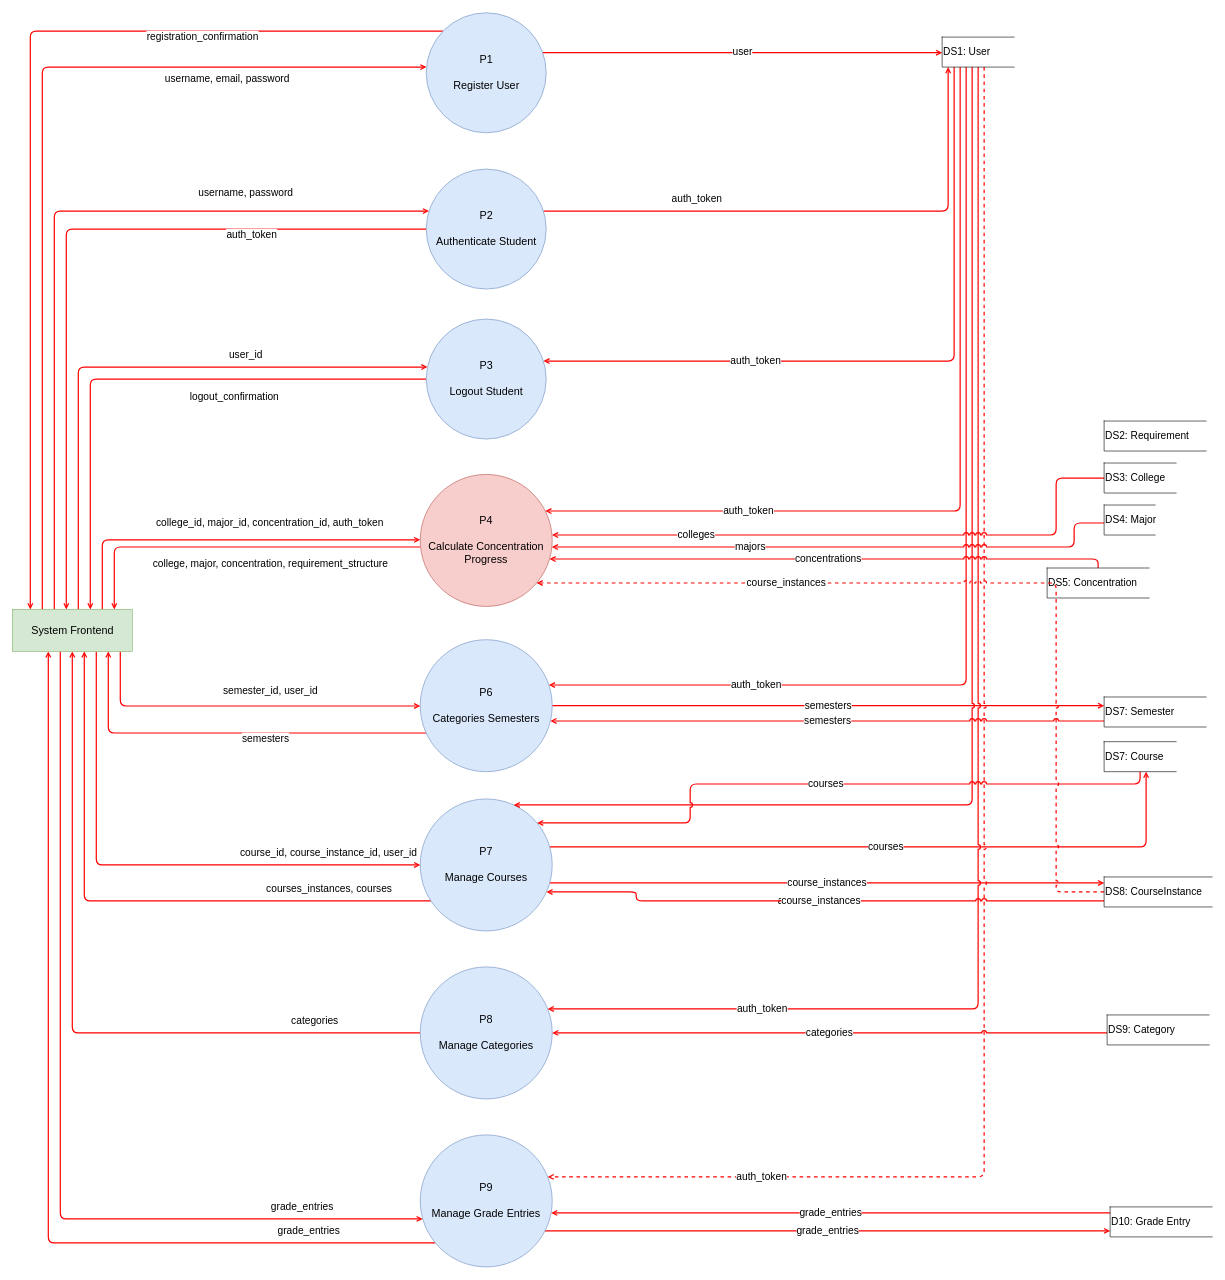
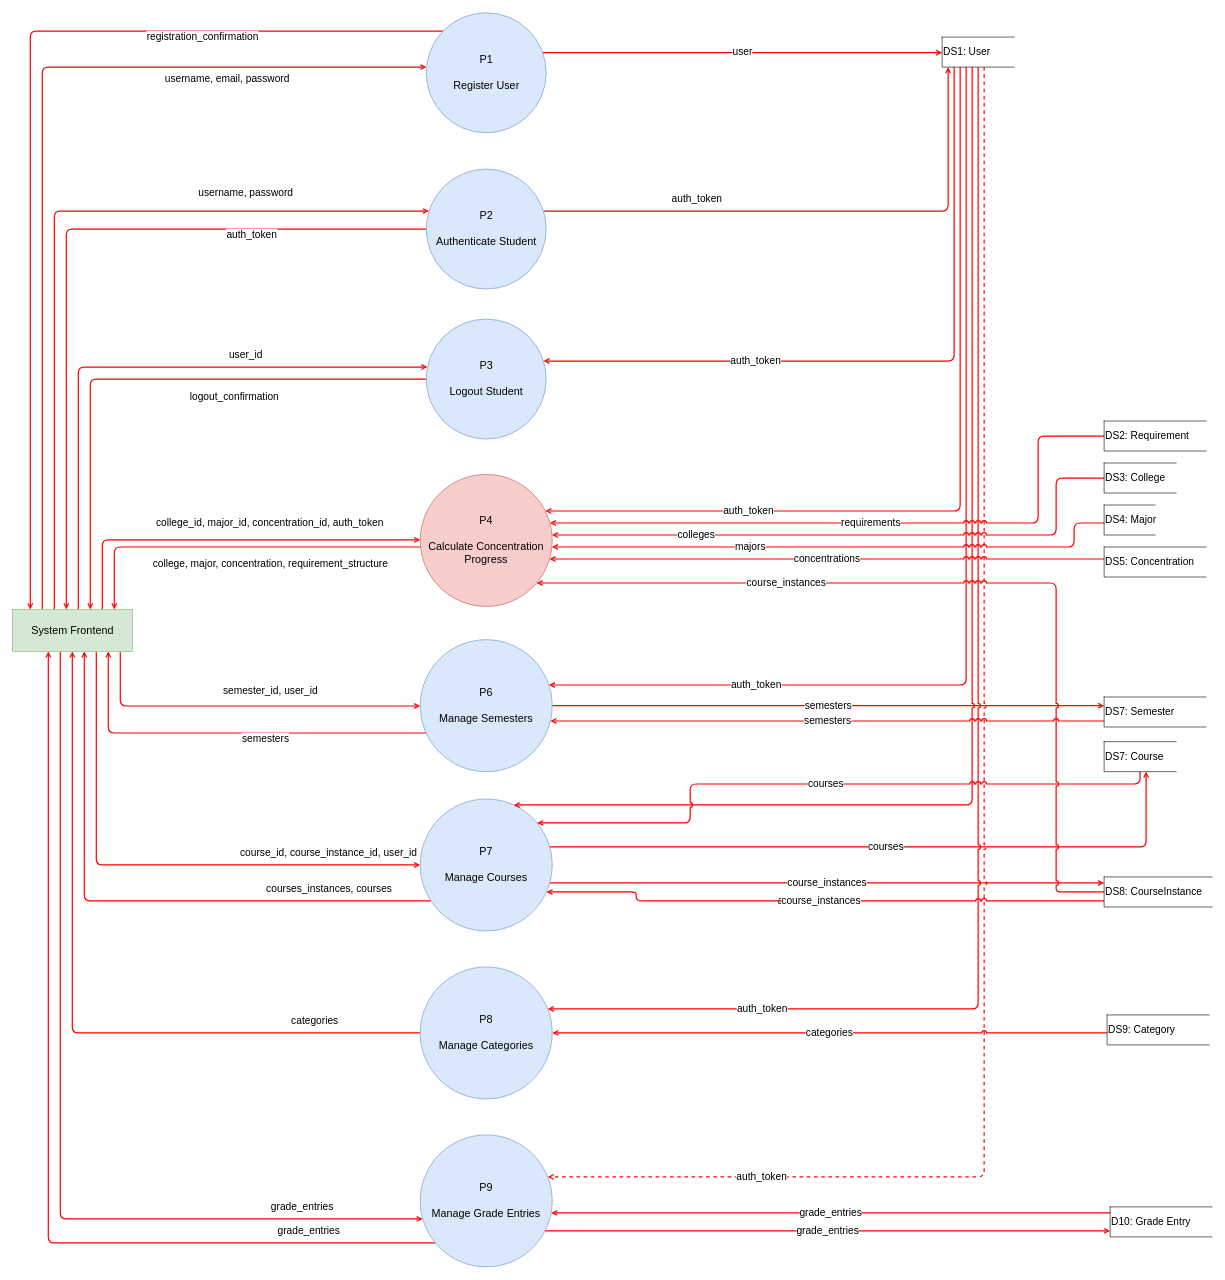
edge "DS2: Requirement" -> "P4 Calculate Concentration Progress": added, label "requirements"
edge "DS8: CourseInstance" -> "P4 Calculate Concentration Progress": style dashed -> solid
node "DS5: Concentration": moved (1098, 583) -> (1155, 562)
node "P6 Categories Semesters": label "P6 Categories Semesters" -> "P6 Manage Semesters"
